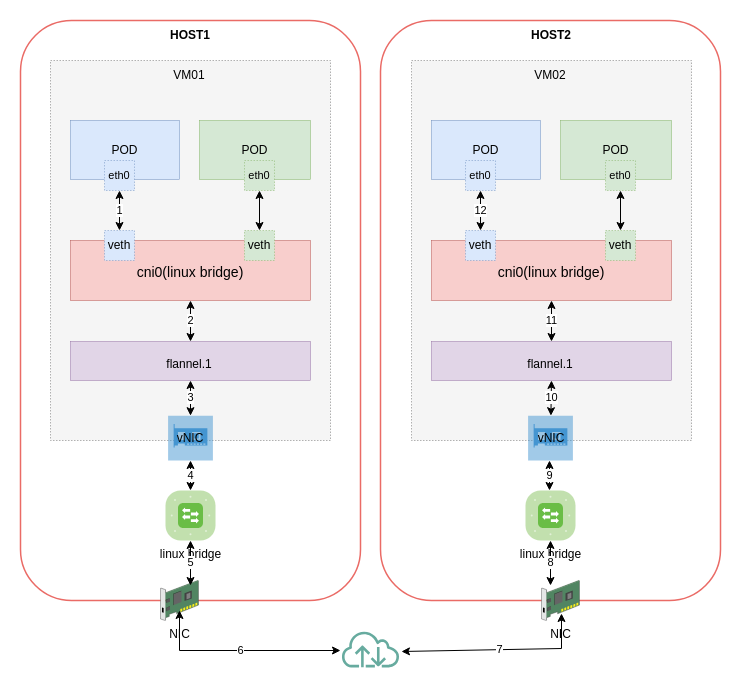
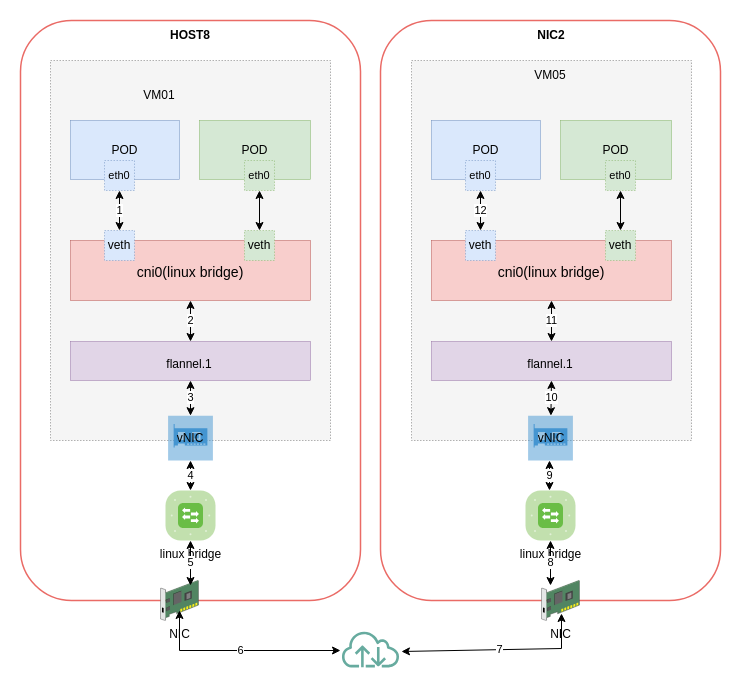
node "HOST1": label "HOST1" -> "HOST8"
node "HOST2": label "HOST2" -> "NIC2"
node "VM01": moved (190, 76) -> (160, 96)
node "VM02": label "VM02" -> "VM05"
